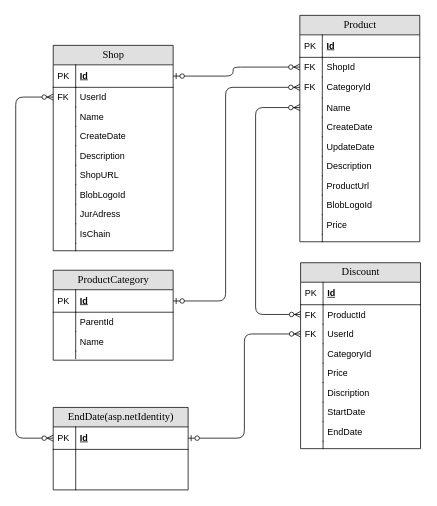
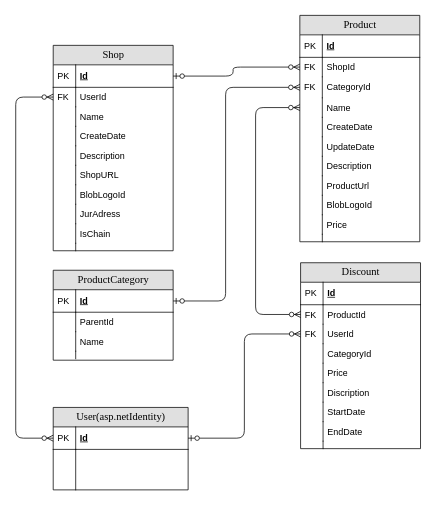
node "EndDate(asp.netIdentity)": label "EndDate(asp.netIdentity)" -> "User(asp.netIdentity)"
